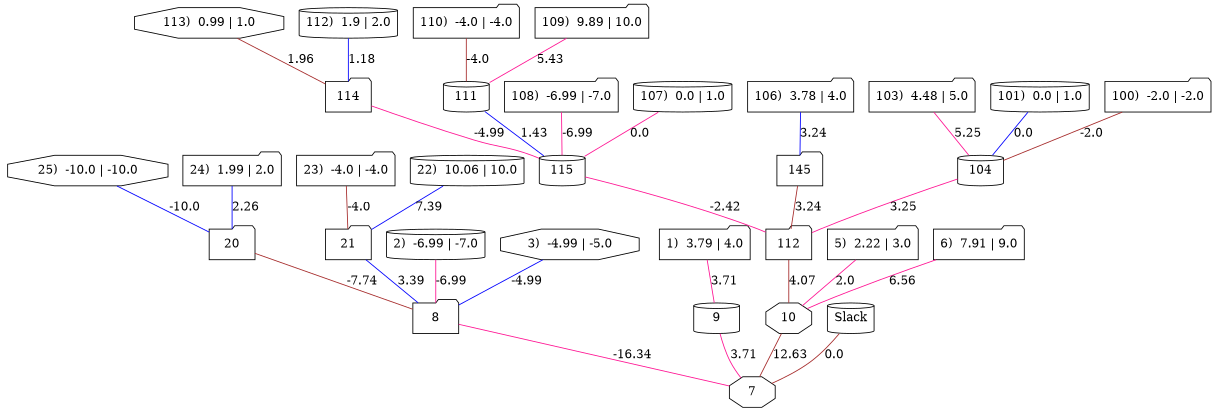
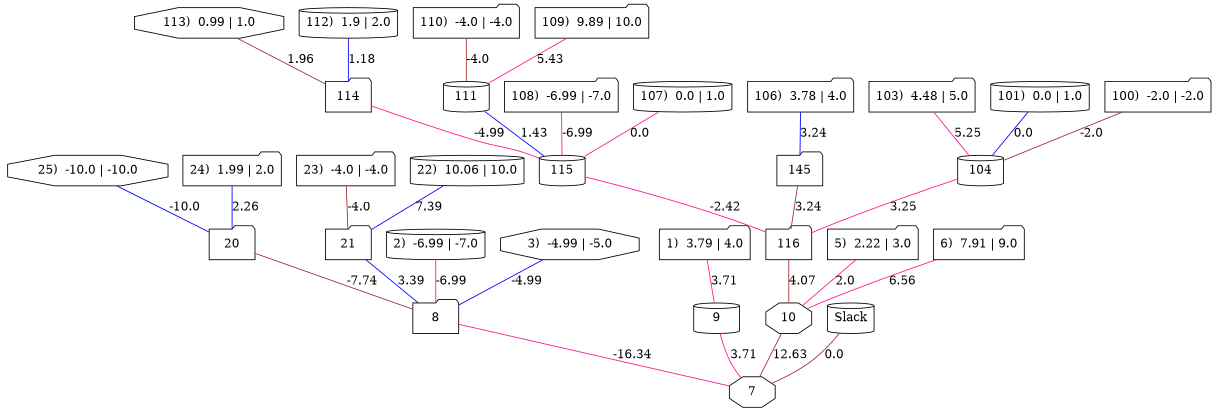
node "112": label "112" -> "116"
